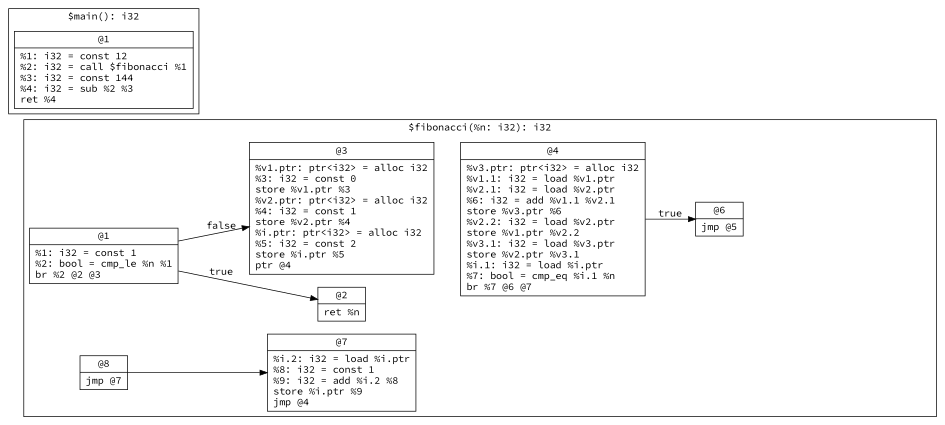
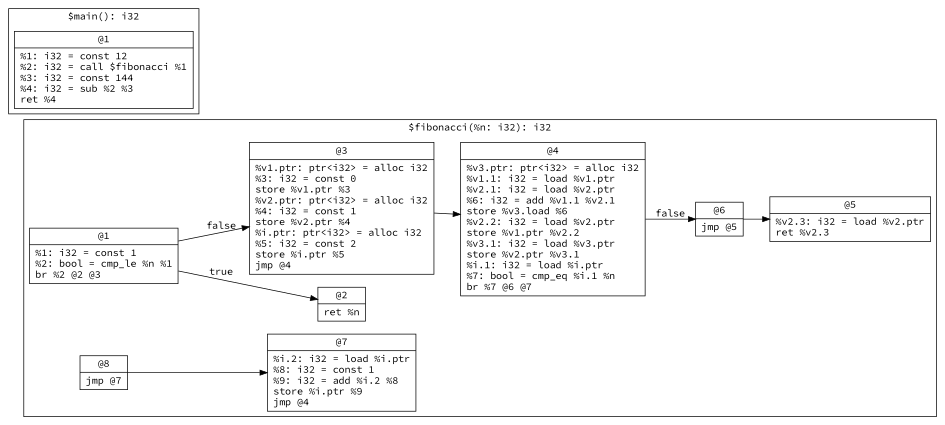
node "@4": text "store %v3.ptr %6" -> "store %v3.load %6"
edge "@3" -> "@4": added
edge "@4" -> "@6": label "true" -> "false"
node "@5": added
node "@3": text "ptr @4" -> "jmp @4"
